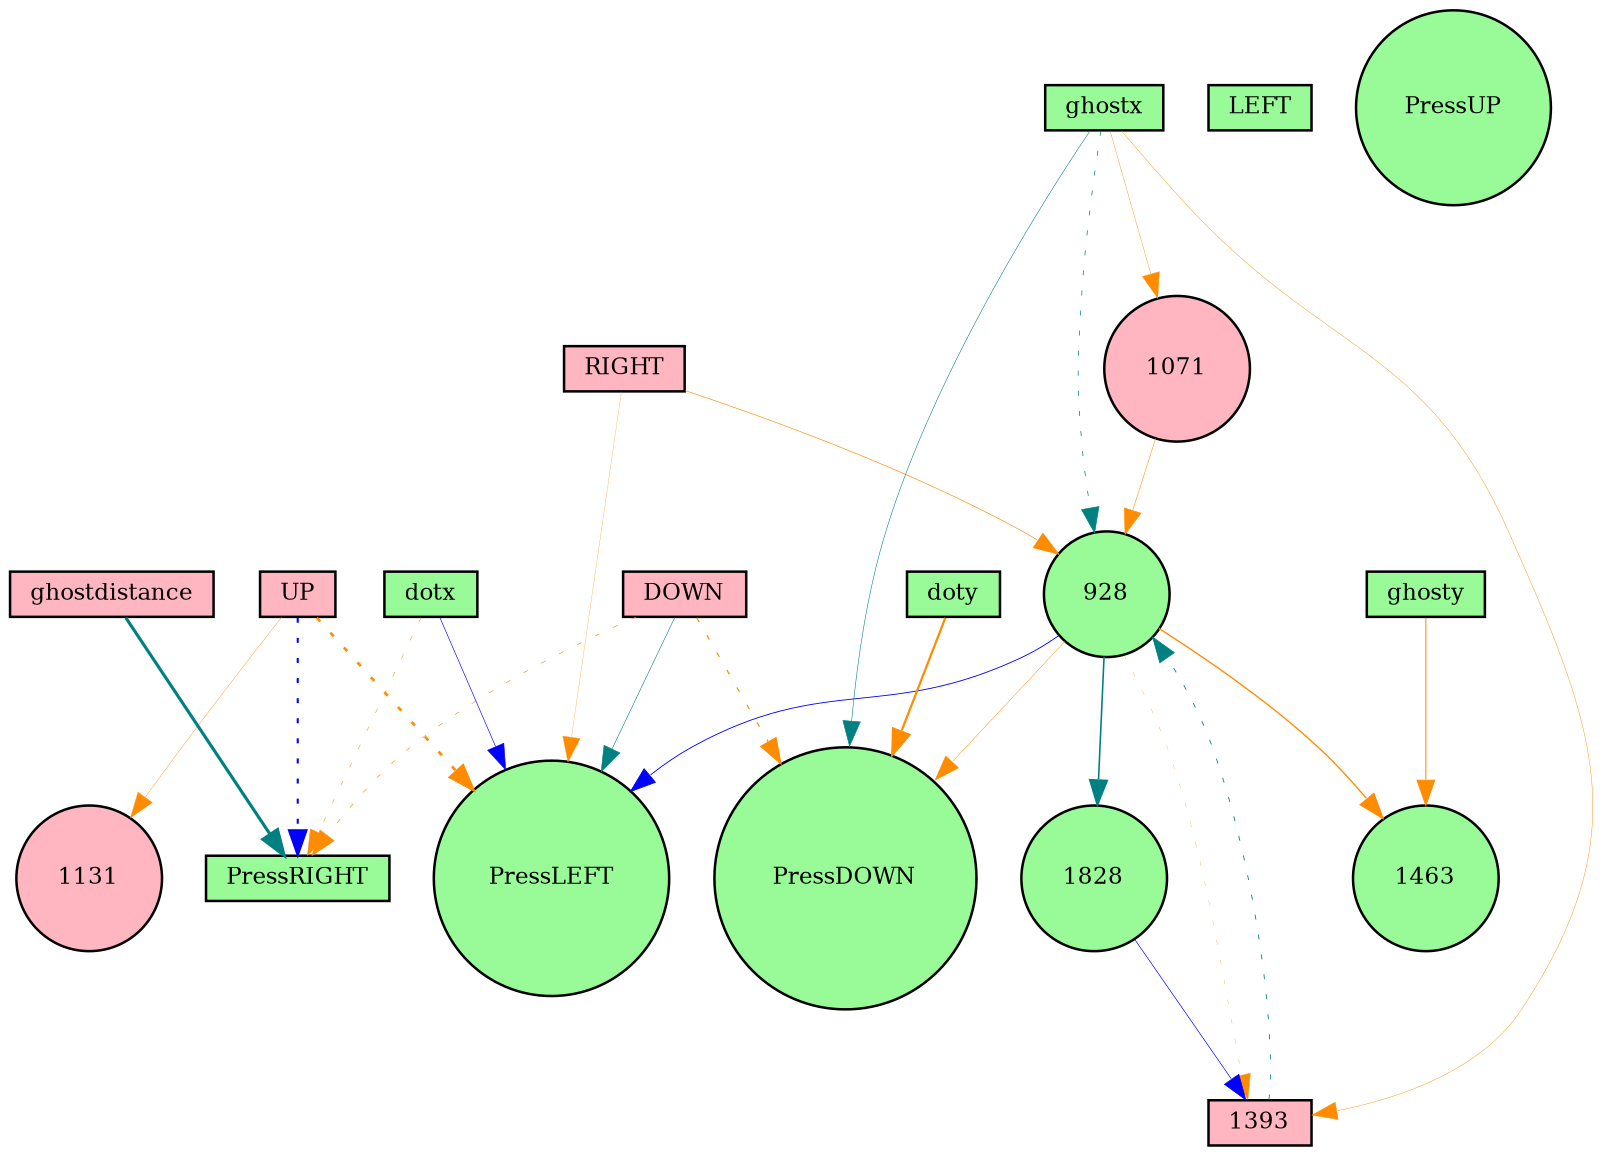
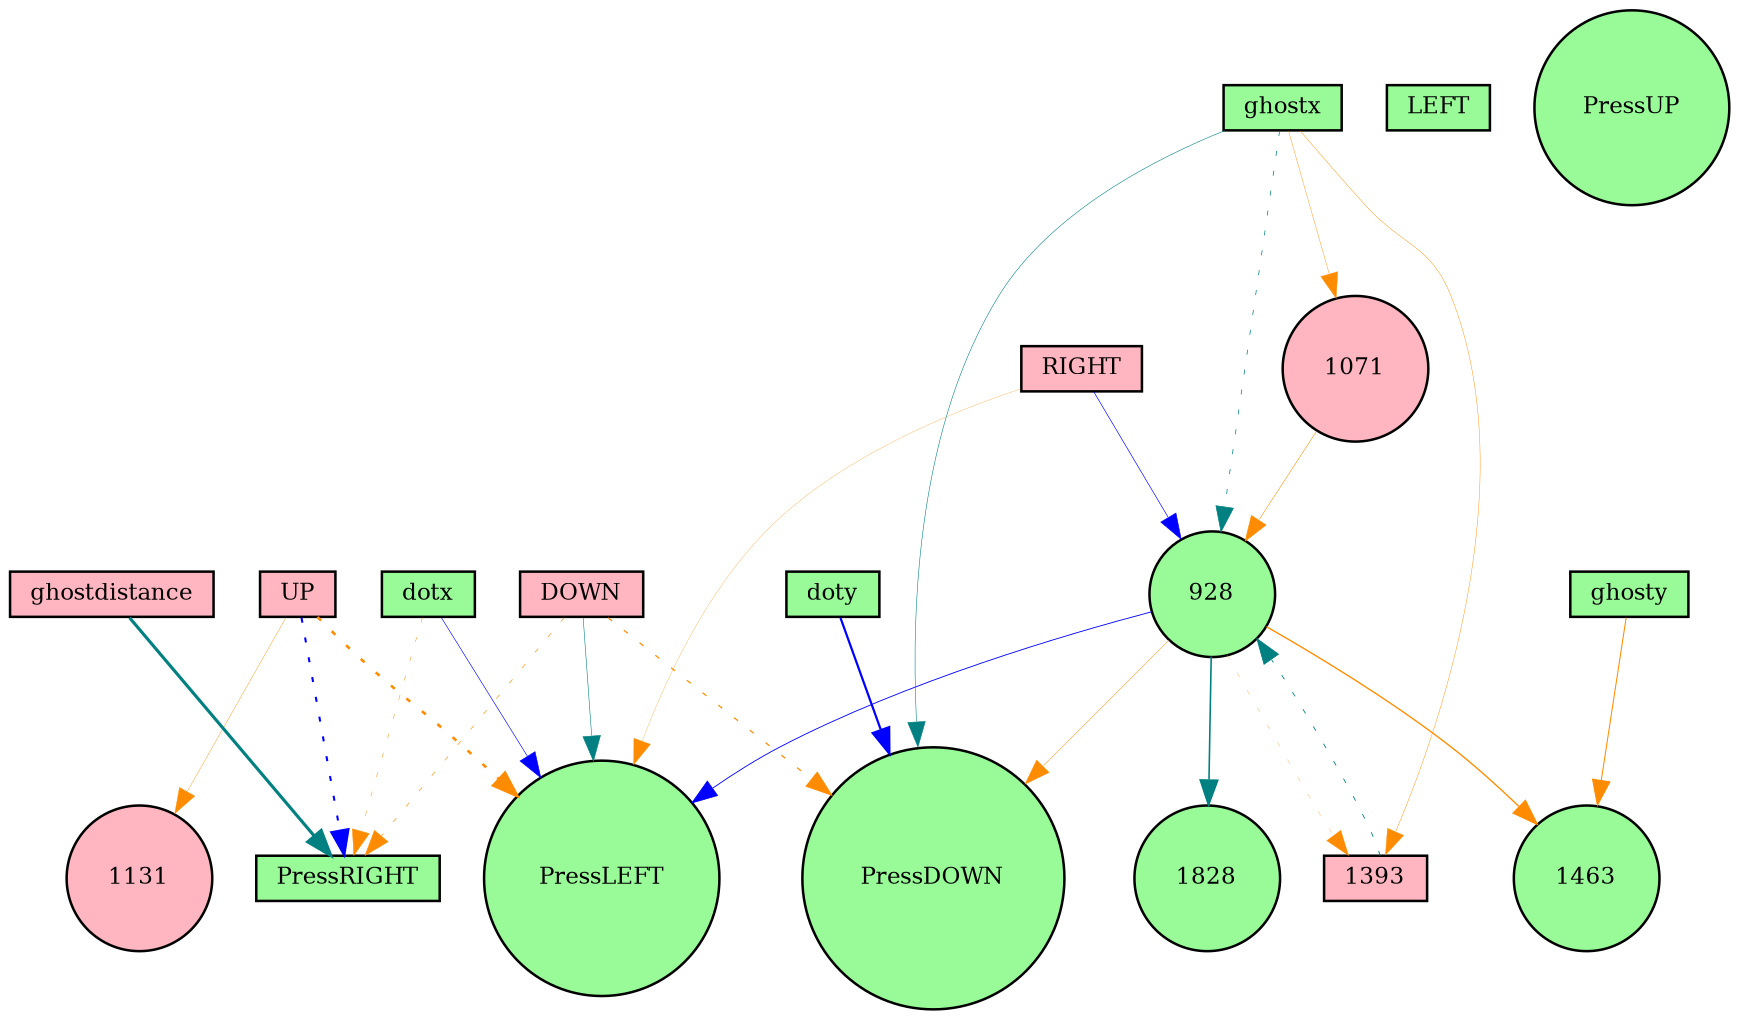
edge "RIGHT" -> "928": color darkorange -> blue
edge "doty" -> "PressDOWN": color darkorange -> blue
edge "1828" -> "1393": removed
